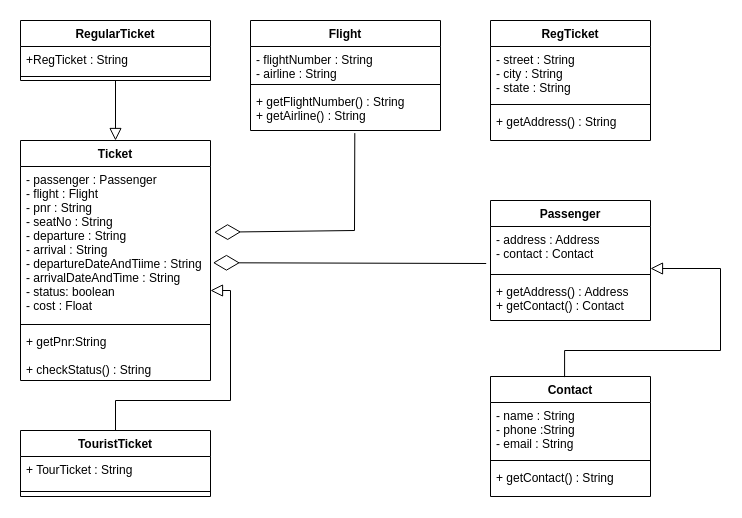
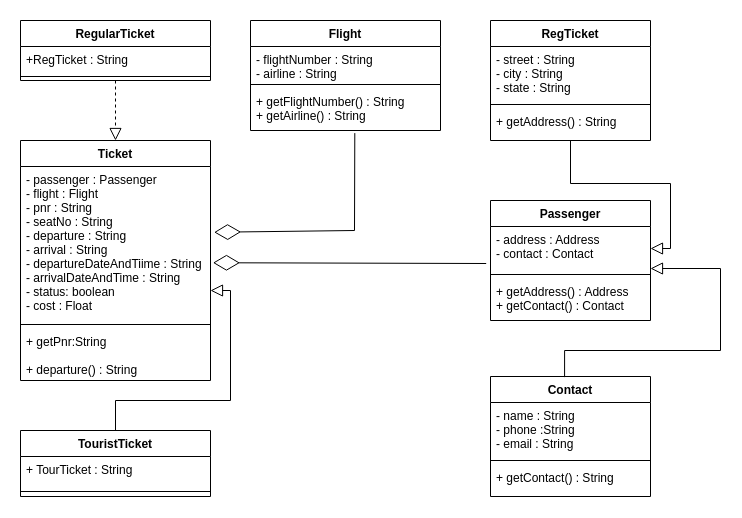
edge "RegularTicket" -> "Ticket": style solid -> dashed
edge "RegTicket" -> "- address : Address - contact : Contact": added
node "+ getPnr:String + checkStatus() : String": label "+ getPnr:String + checkStatus() : String" -> "+ getPnr:String + departure() : String"
